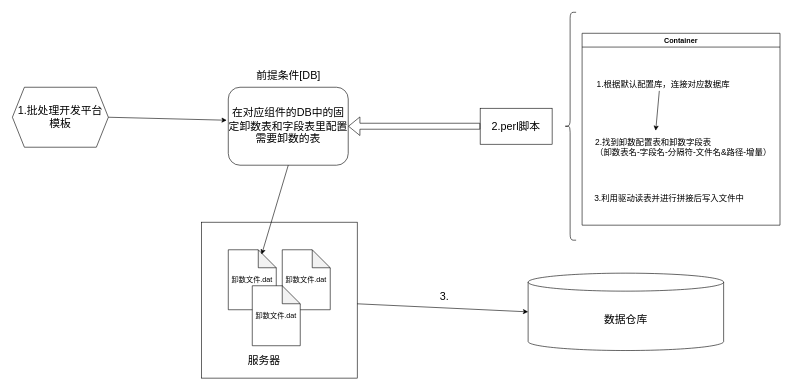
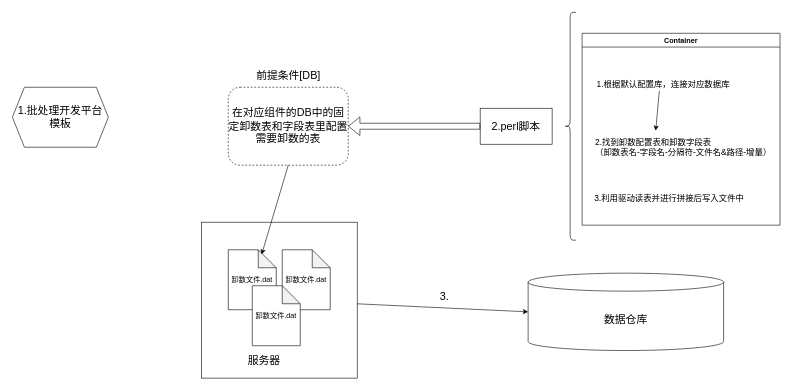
edge "1.批处理开发平台 模板" -> "在对应组件的DB中的固定卸数表和字段表里配置需要卸数的表": removed
node "在对应组件的DB中的固定卸数表和字段表里配置需要卸数的表": style solid -> dashed
